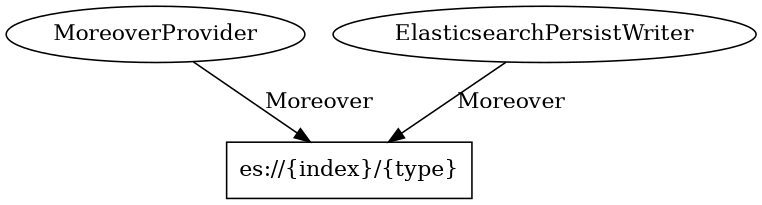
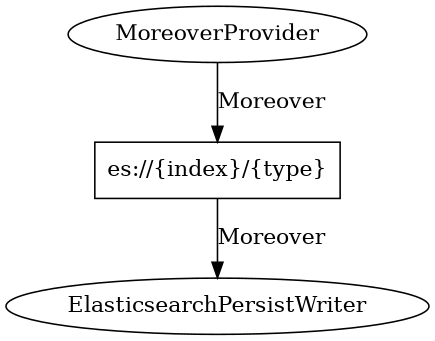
edge "ElasticsearchPersistWriter" -> "es://{index}/{type}": reversed
